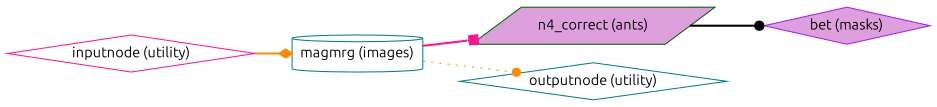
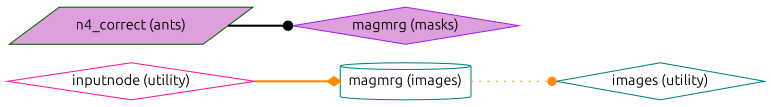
node "bet (masks)": label "bet (masks)" -> "magmrg (masks)"
edge "magmrg (images)" -> "n4_correct (ants)": removed
node "outputnode (utility)": label "outputnode (utility)" -> "images (utility)"
